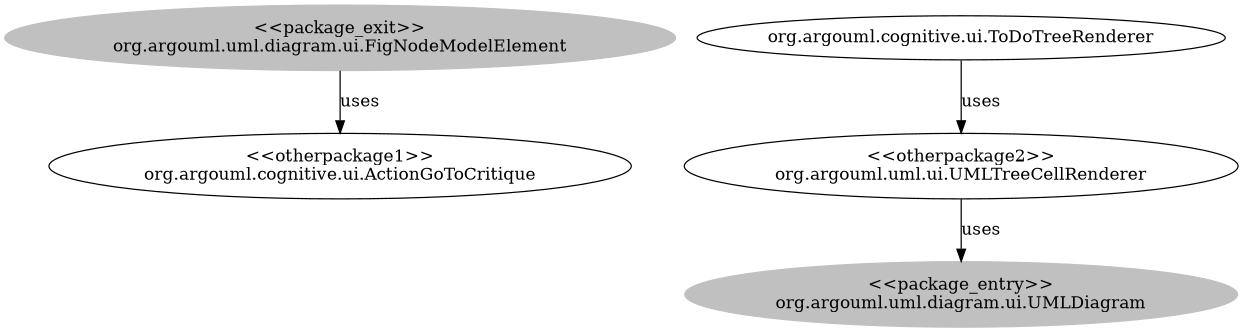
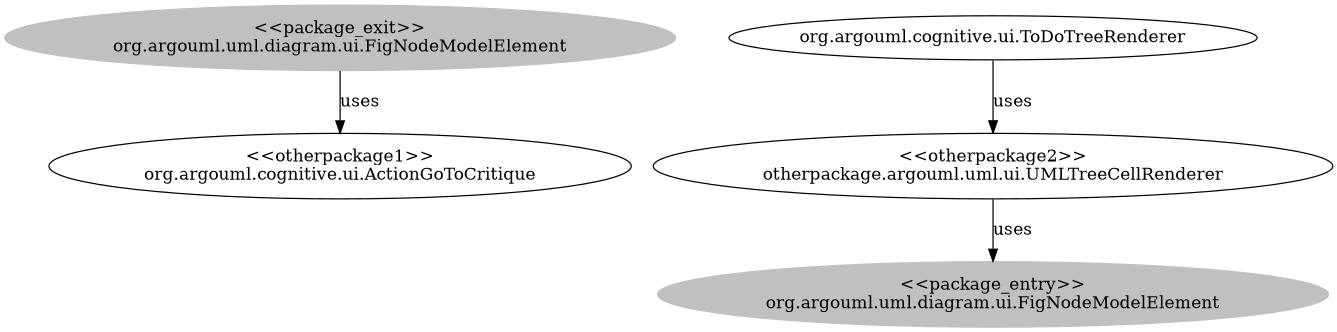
node "<<otherpackage2>> org.argouml.uml.ui.UMLTreeCellRenderer": label "<<otherpackage2>> org.argouml.uml.ui.UMLTreeCellRenderer" -> "<<otherpackage2>> otherpackage.argouml.uml.ui.UMLTreeCellRenderer"
node "<<package_entry>> org.argouml.uml.diagram.ui.UMLDiagram": label "<<package_entry>> org.argouml.uml.diagram.ui.UMLDiagram" -> "<<package_entry>> org.argouml.uml.diagram.ui.FigNodeModelElement"
